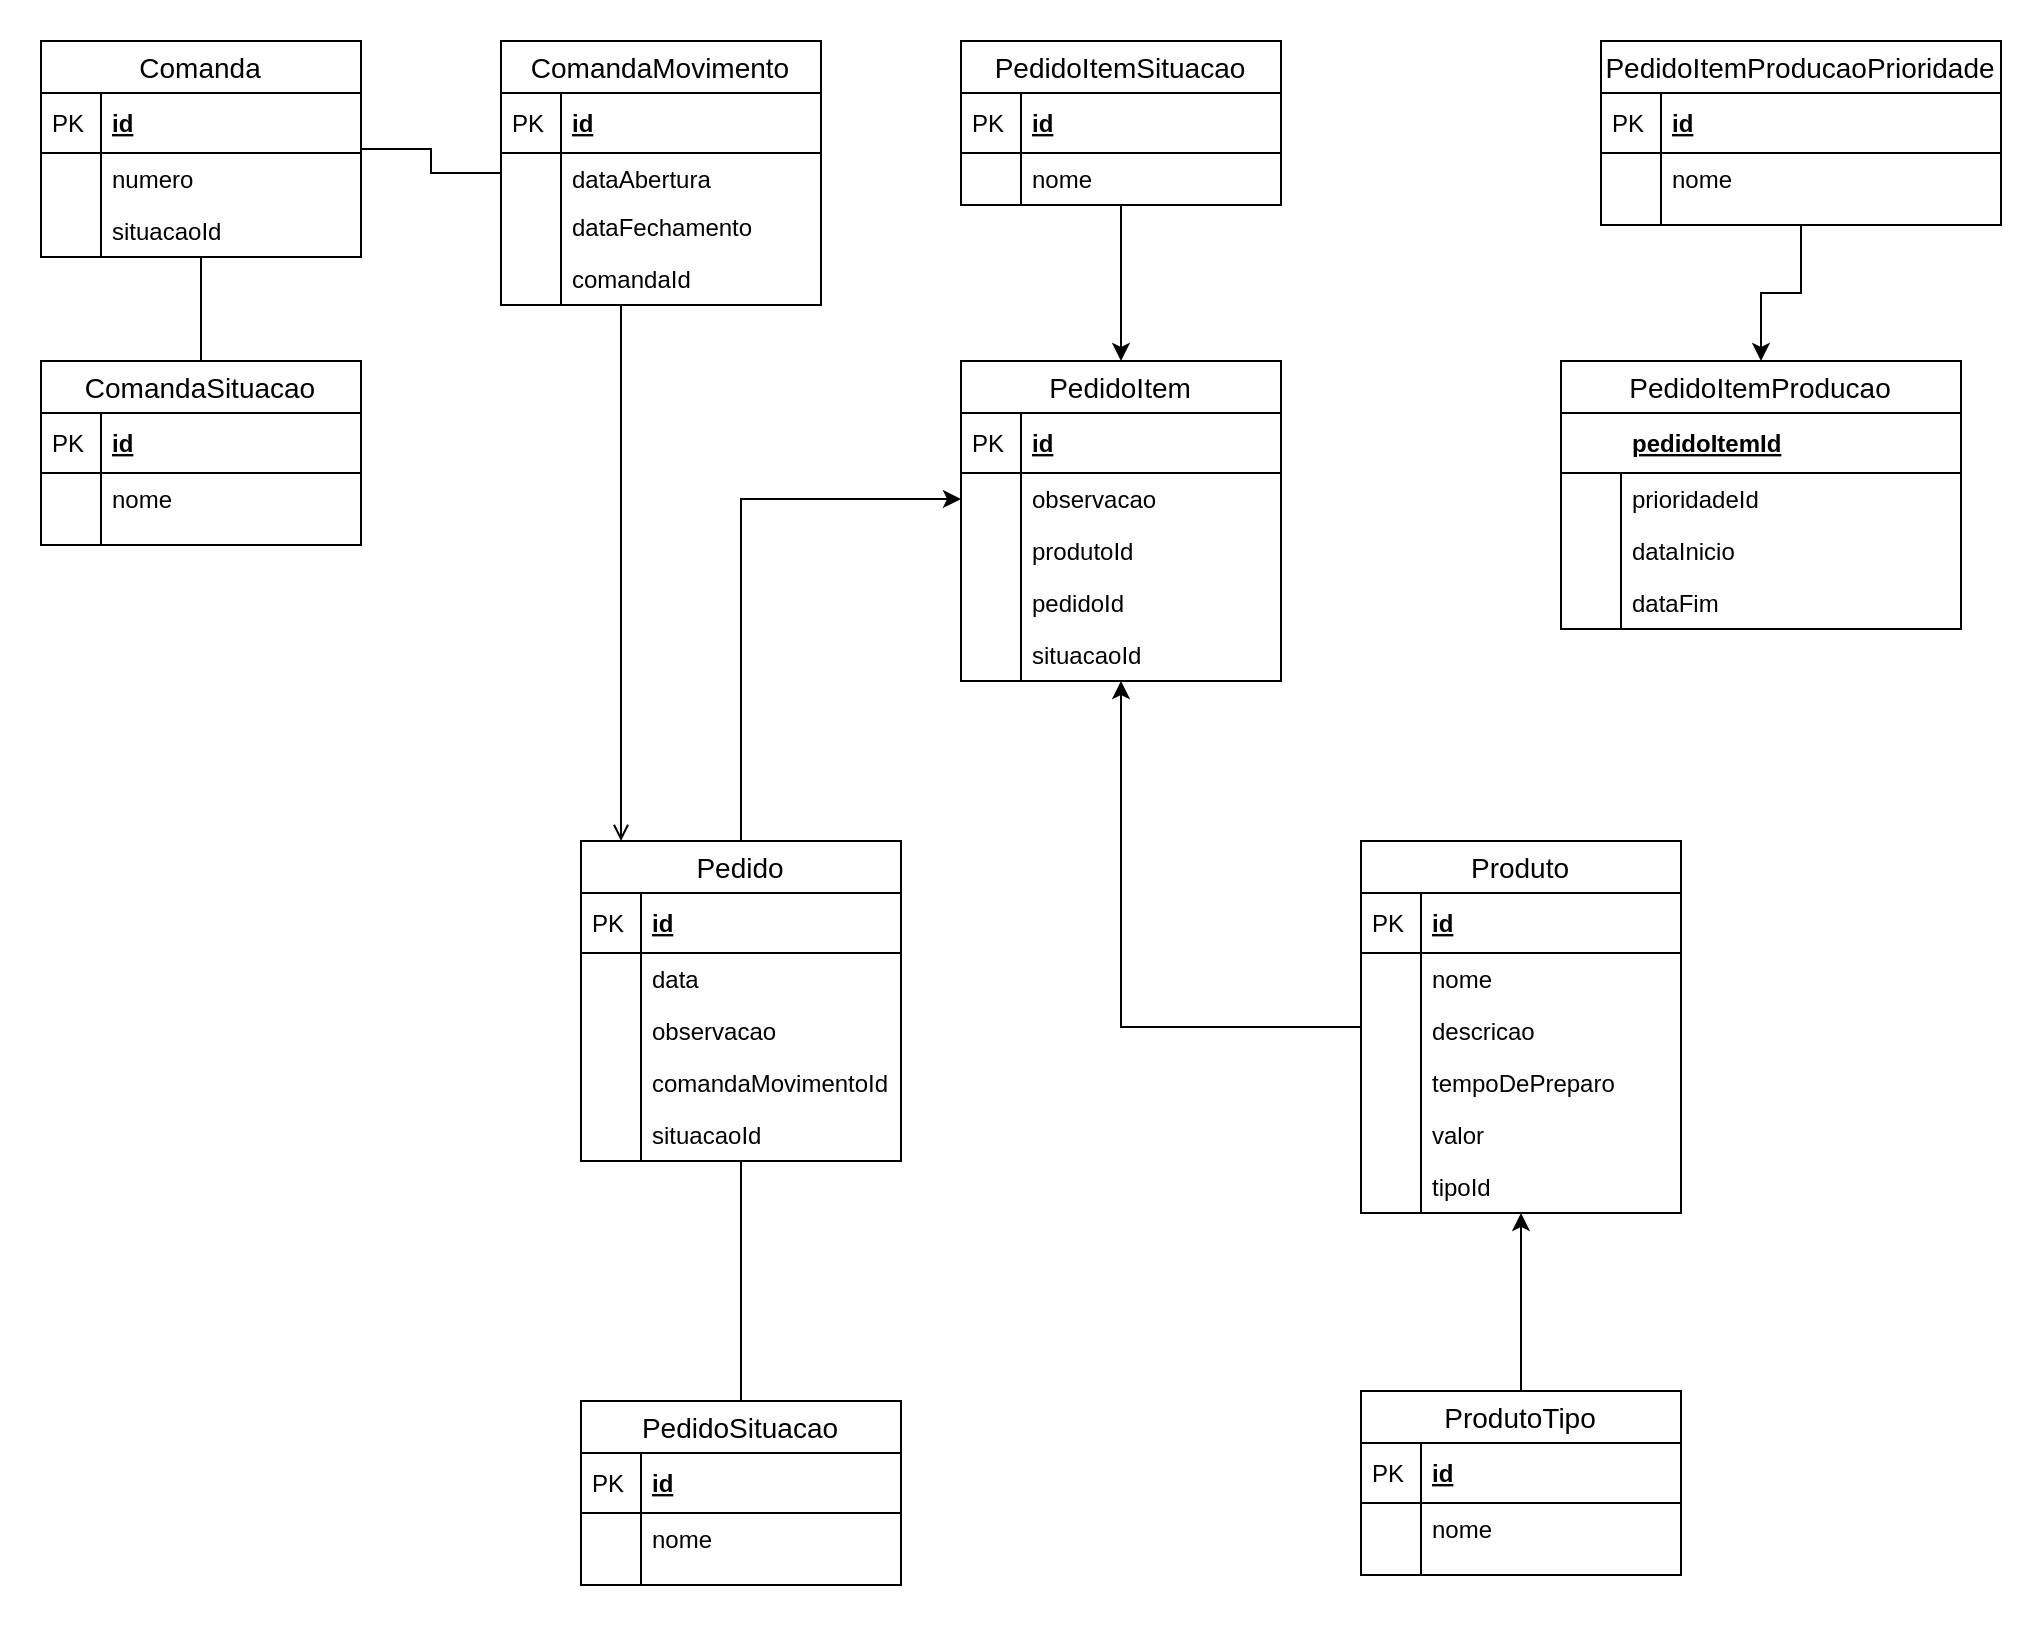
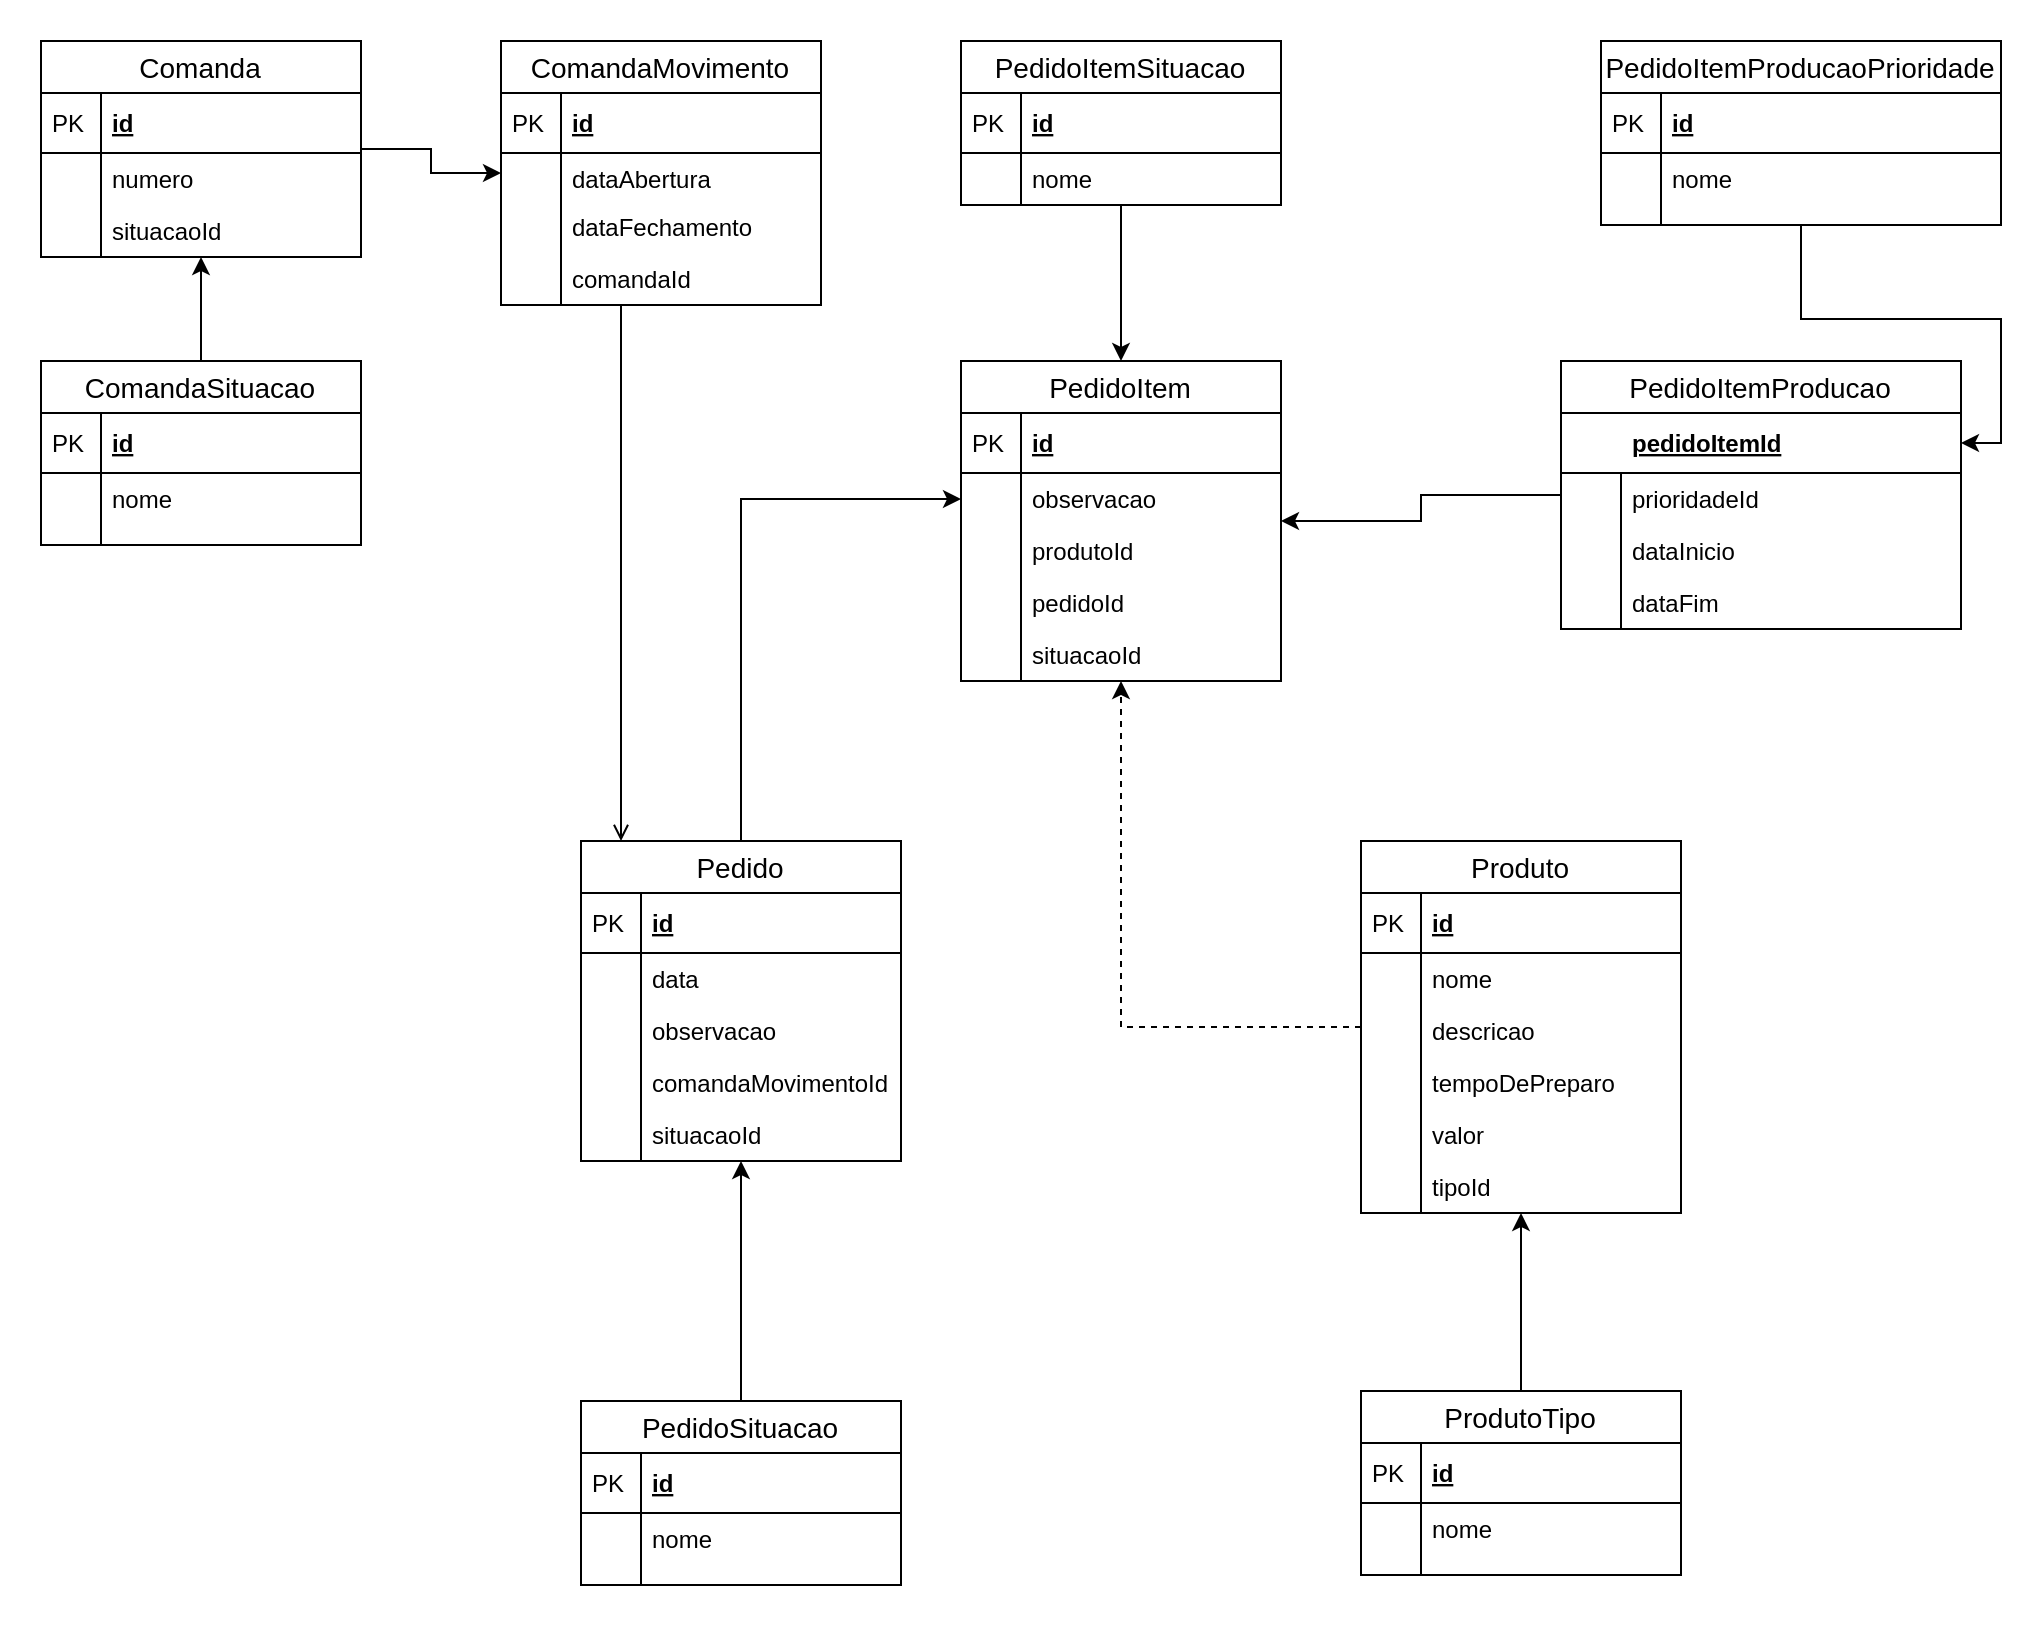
edge "Comanda" -- "ComandaMovimento": arrowhead none -> classic
edge "Comanda" -- "ComandaSituacao": arrowhead none -> classic
edge "PedidoItemProducaoPrioridade" -> "PedidoItemProducao": now "PedidoItemProducaoPrioridade" -> "pedidoItemId"
edge "PedidoItemProducao" -> "PedidoItem": added
edge "Produto" -> "PedidoItem": style solid -> dashed
edge "Pedido" -- "PedidoSituacao": arrowhead none -> classic
